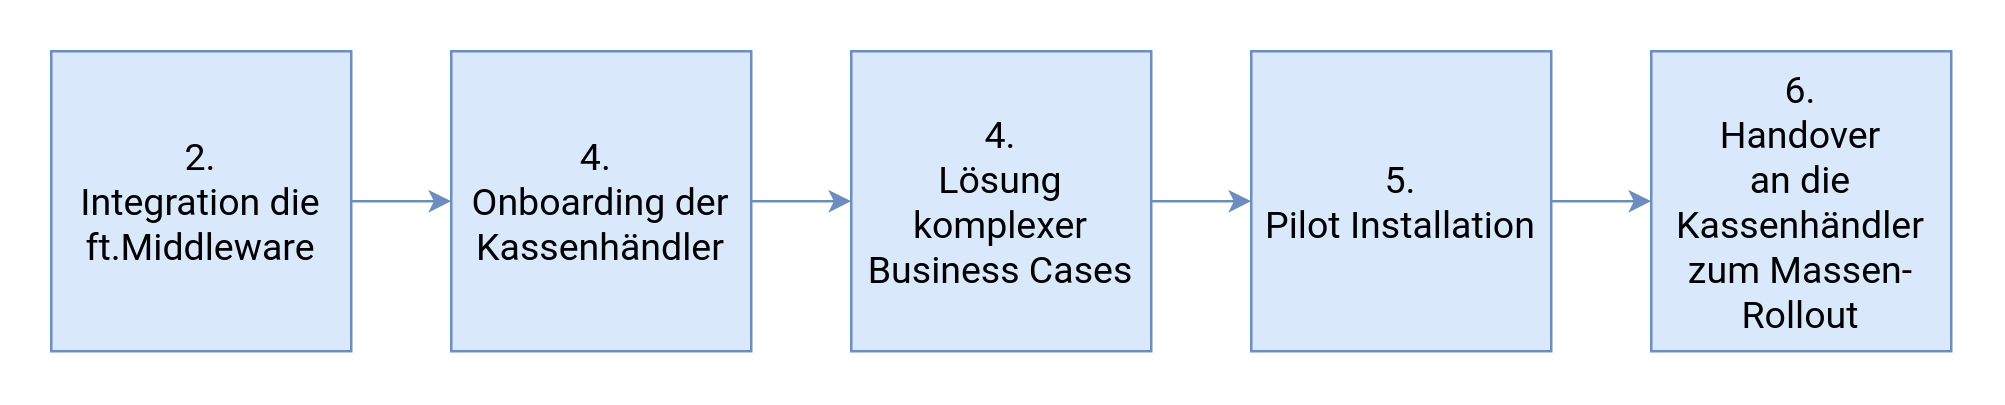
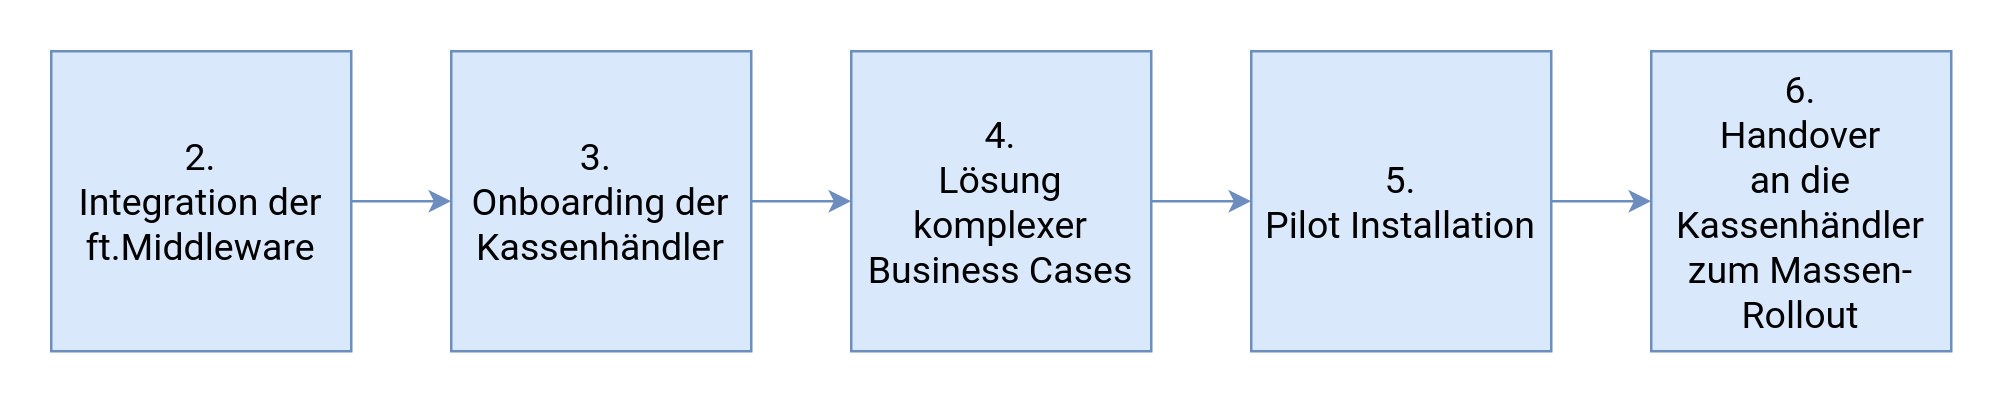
node "2. Integration die ft.Middleware": label "2. Integration die ft.Middleware" -> "2. Integration der ft.Middleware"
node "4. Onboarding der Kassenhändler": label "4. Onboarding der Kassenhändler" -> "3. Onboarding der Kassenhändler"
